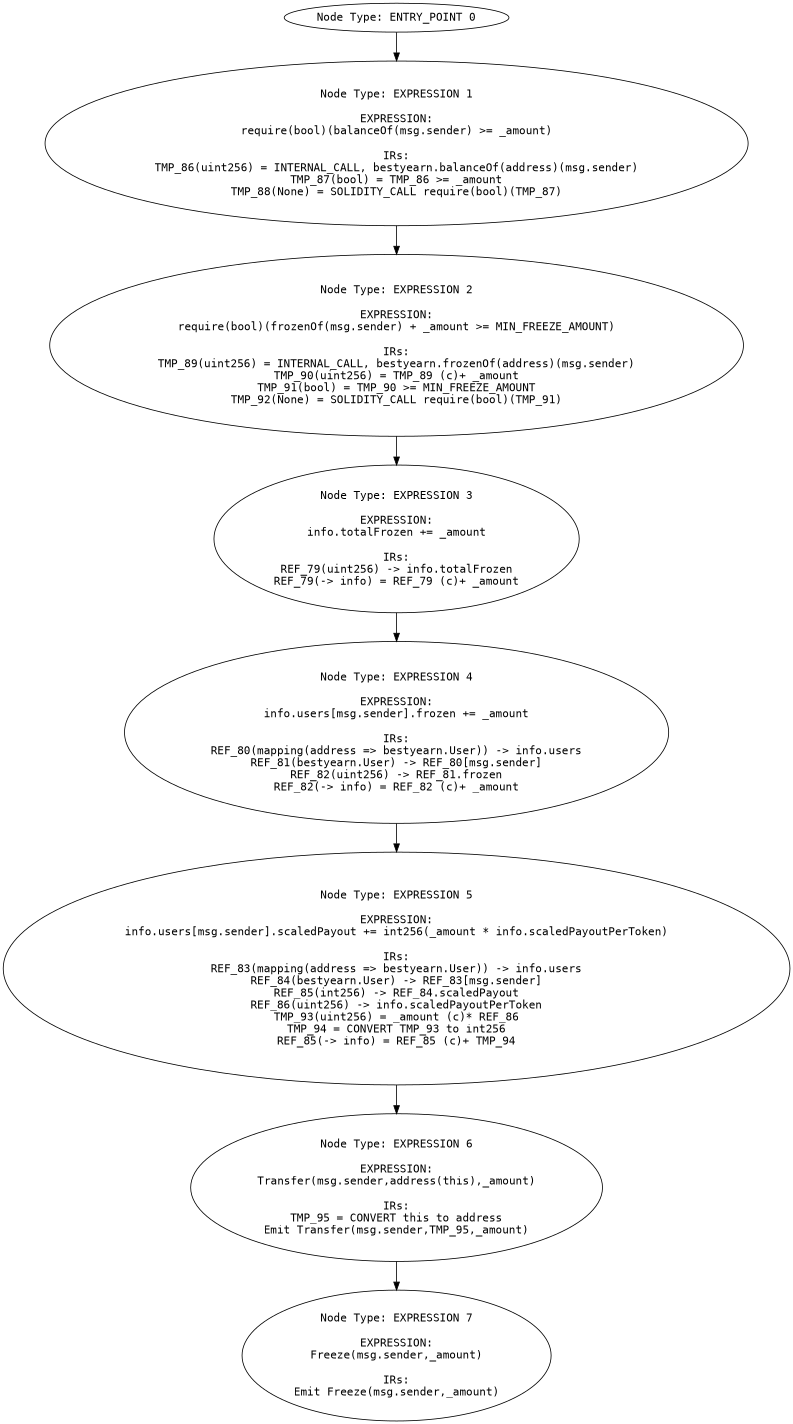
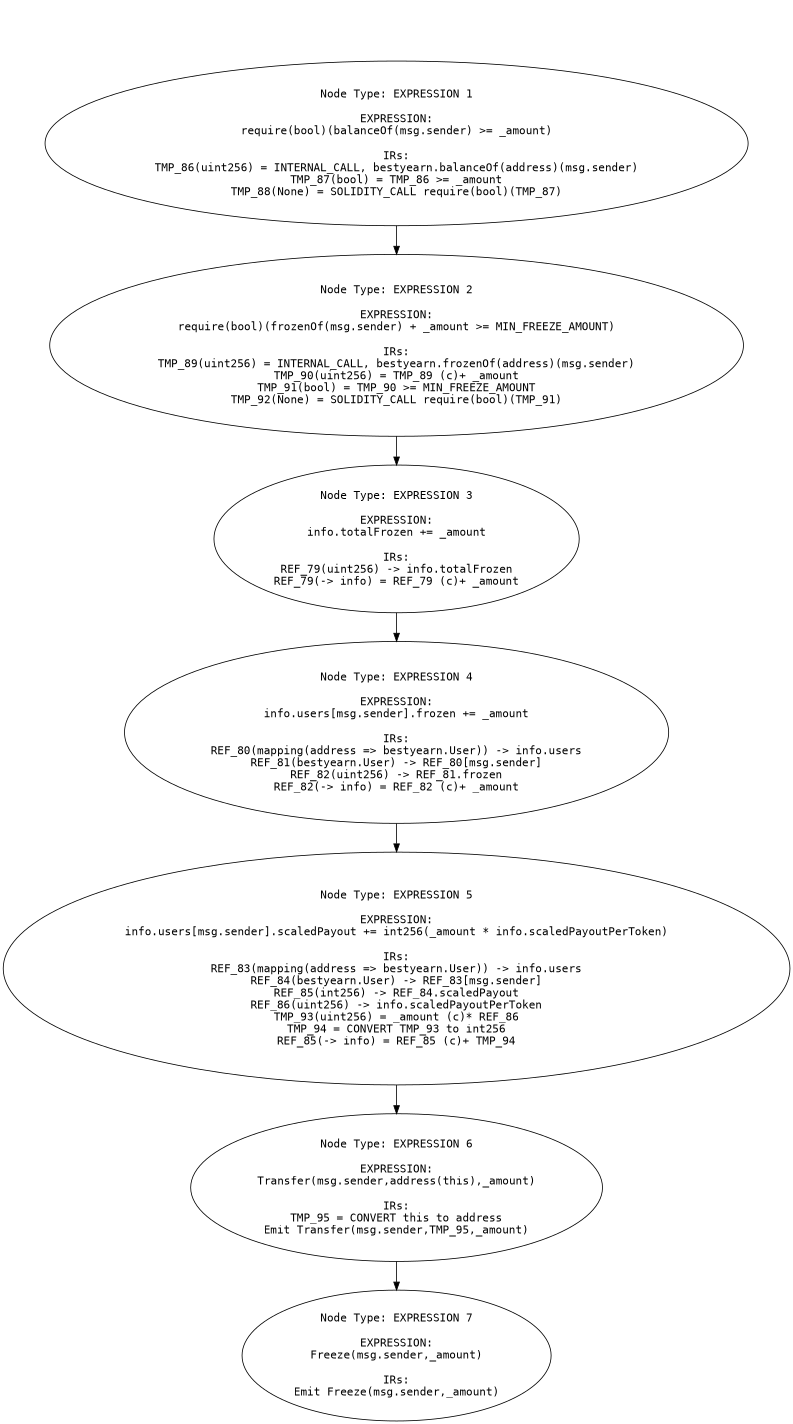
node "Node Type: ENTRY_POINT 0": removed
